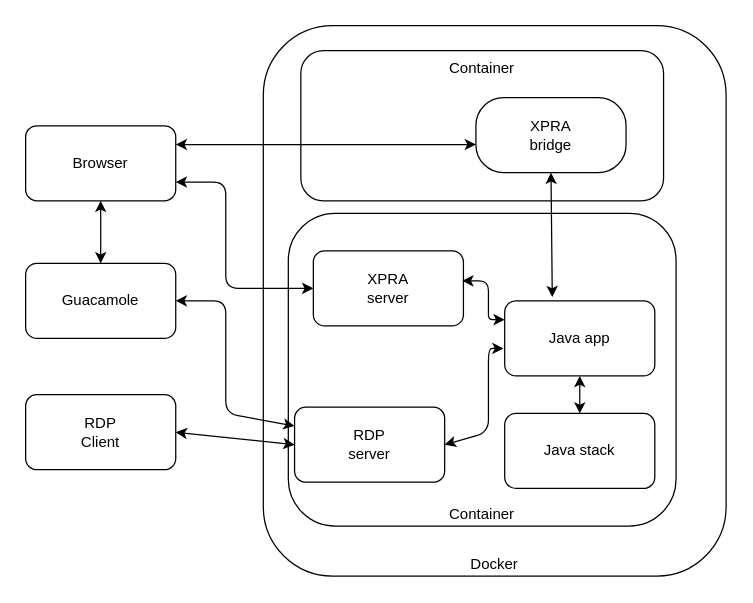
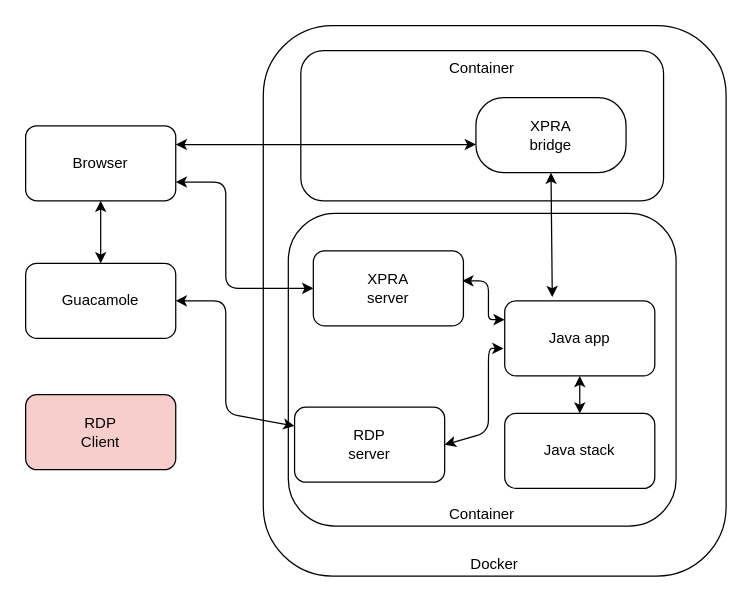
node "RDP Client": fillcolor #ffffff -> #f8cecc
edge "RDP Client" -- "RDP server": removed
